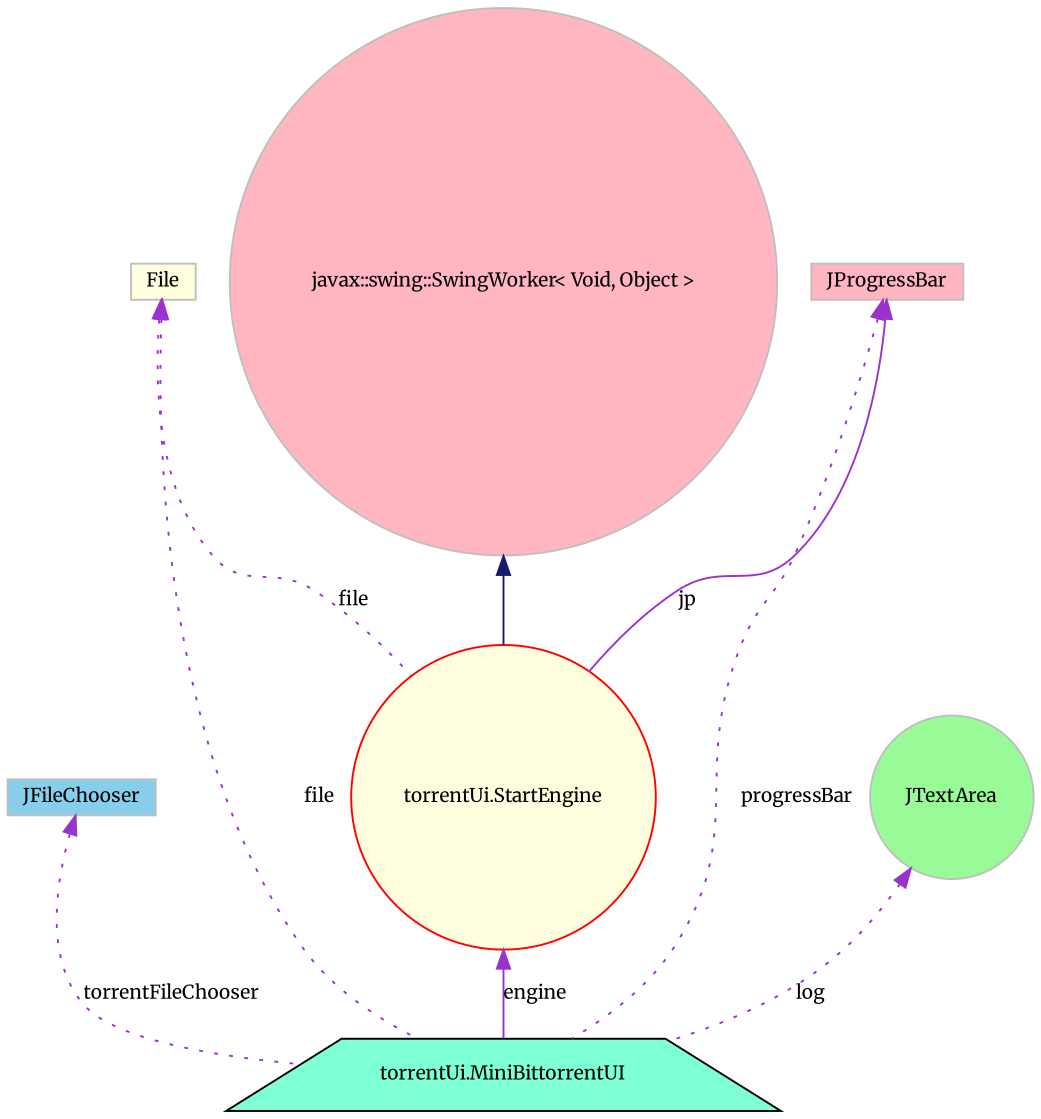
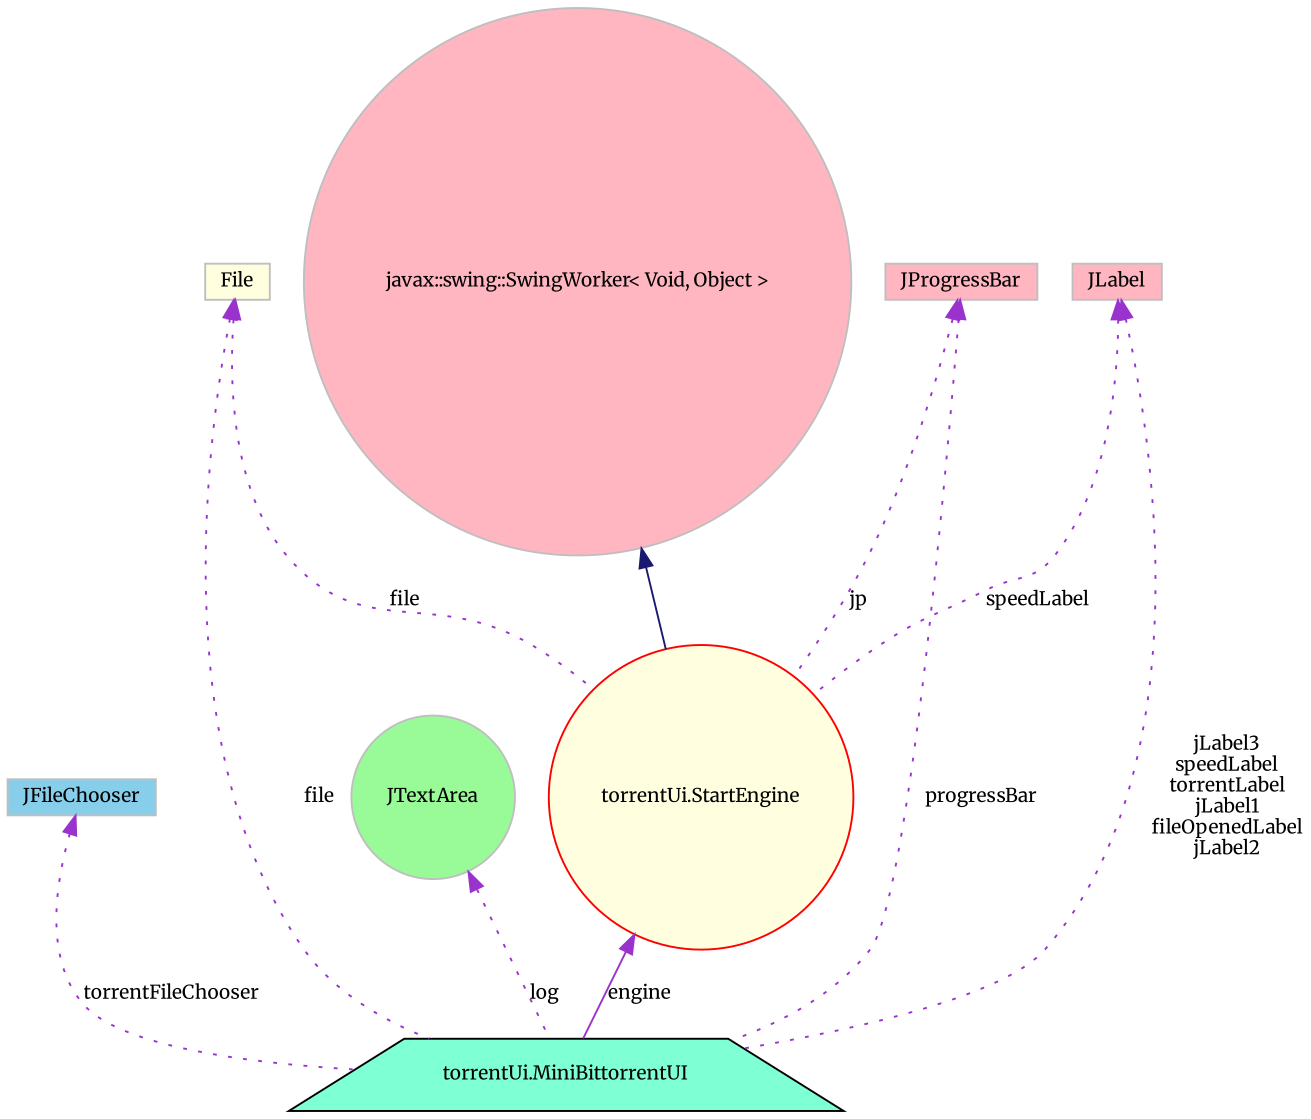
node "JLabel": added
edge "torrentUi.StartEngine" -> "JProgressBar": style solid -> dotted
